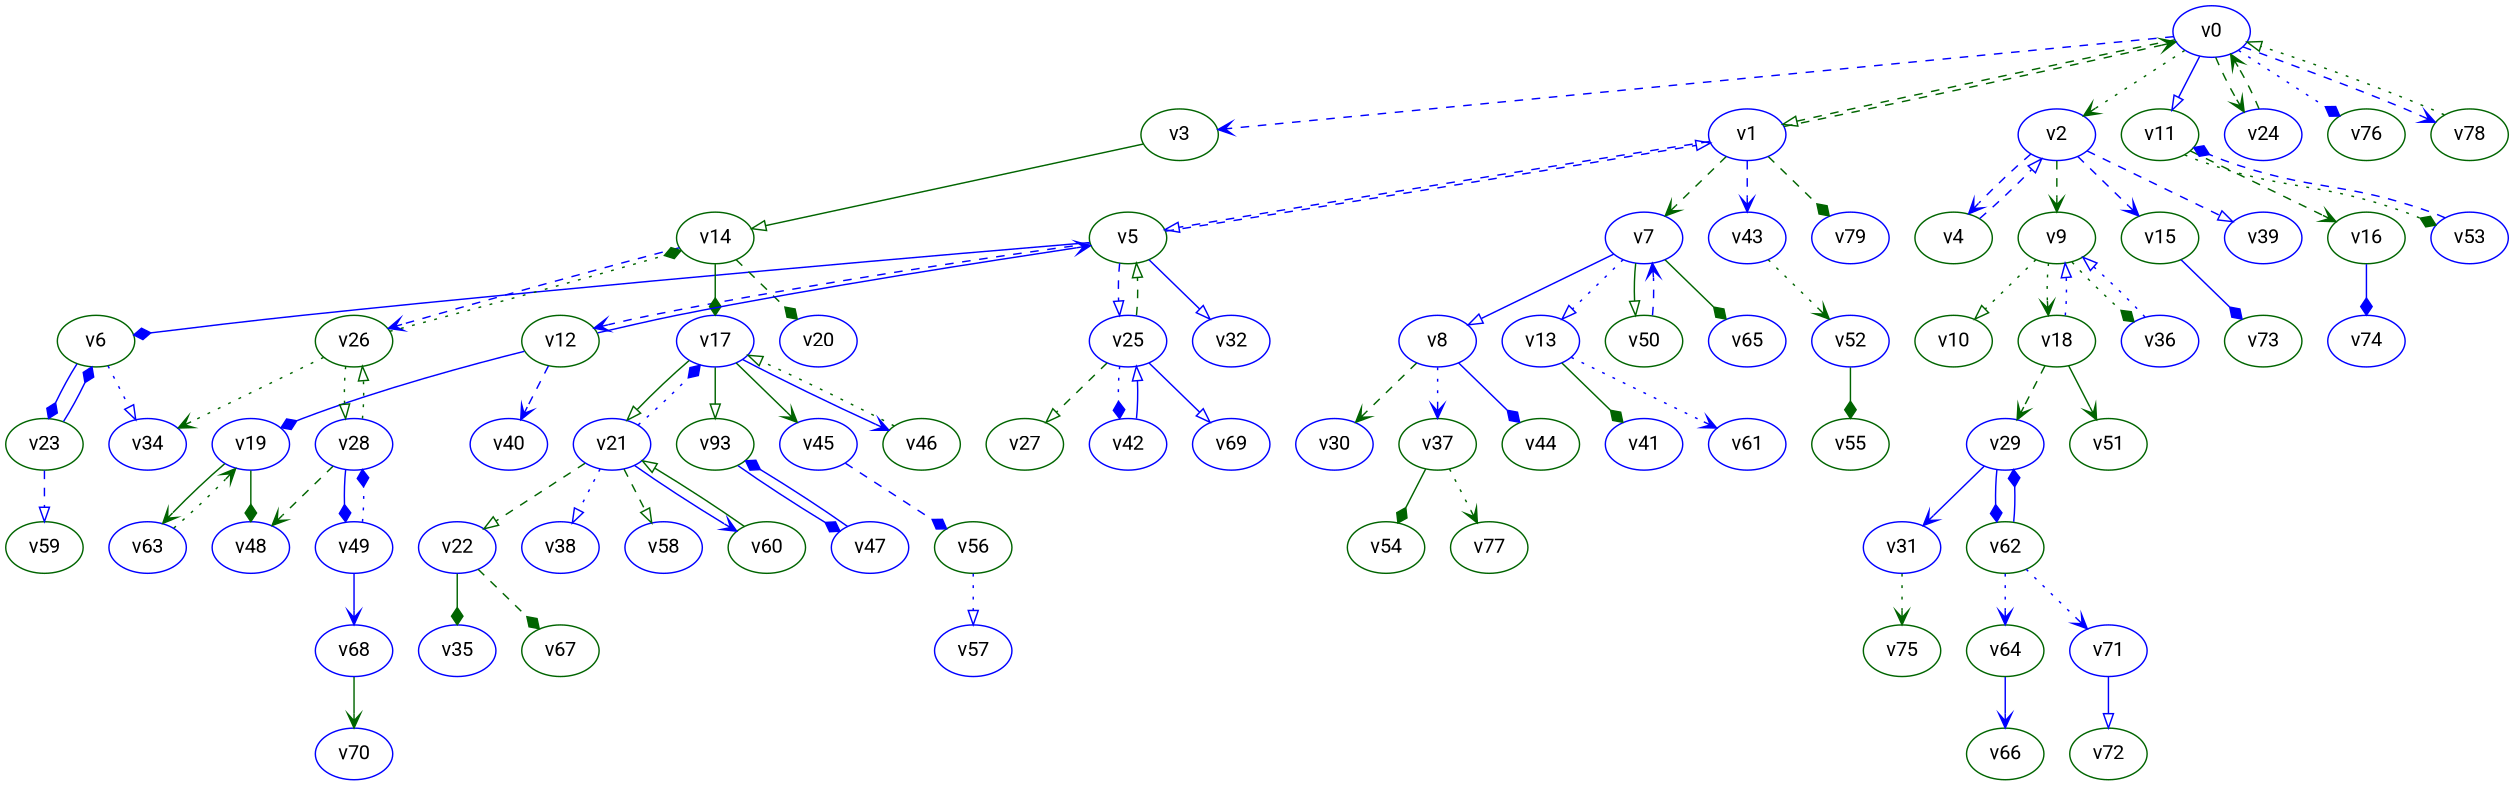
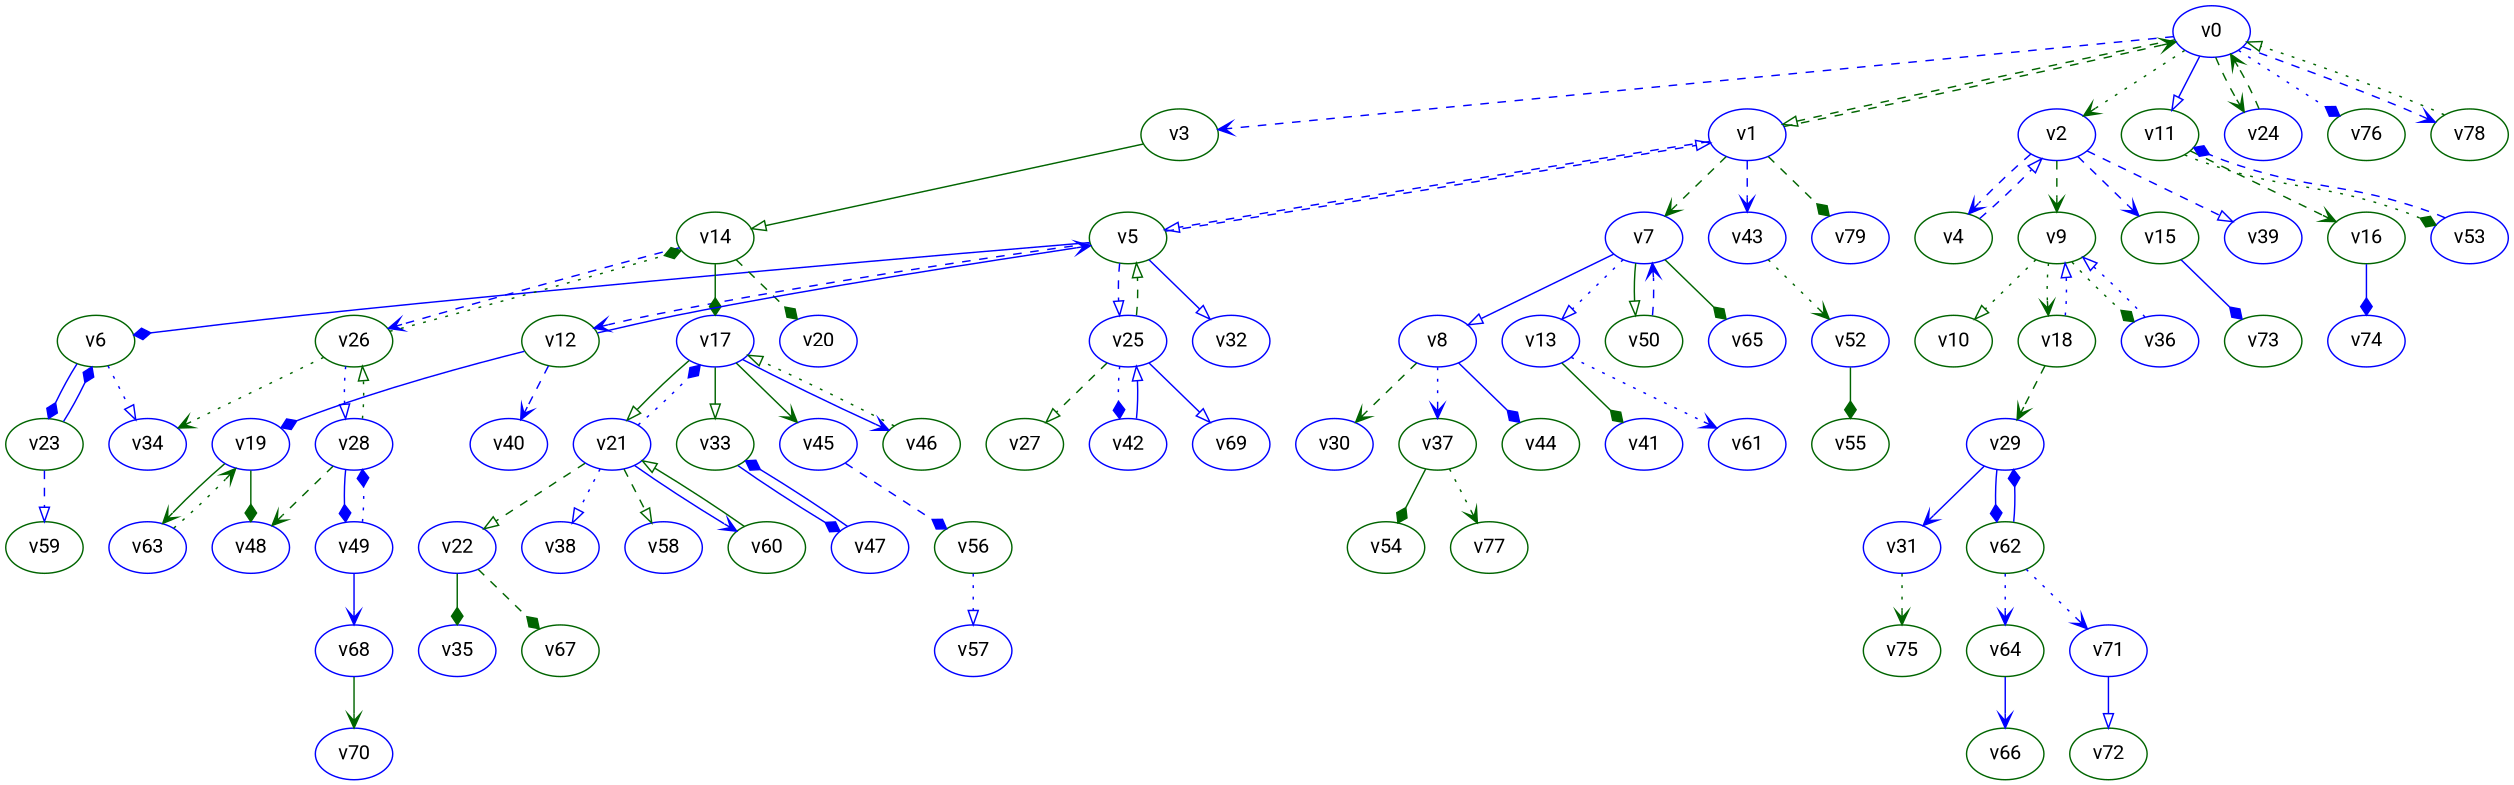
edge "v26" -> "v28": color darkgreen -> blue
node "v93": label "v93" -> "v33"
node "v51": removed
